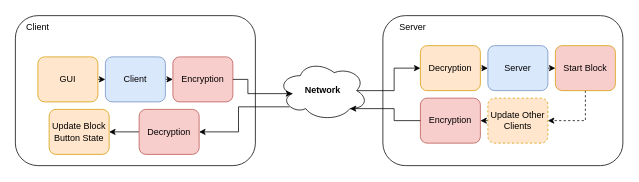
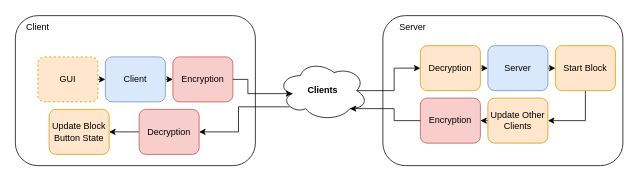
node "Start Block": fillcolor #f8cecc -> #ffe6cc
node "GUI": style solid -> dashed
node "Network": label "Network" -> "Clients"
node "Update Other Clients": style dashed -> solid
edge "Start Block" -> "Update Other Clients": style dashed -> solid
